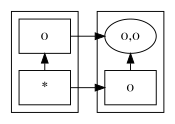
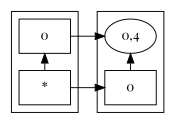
node "0,0": label "0,0" -> "0,4"
